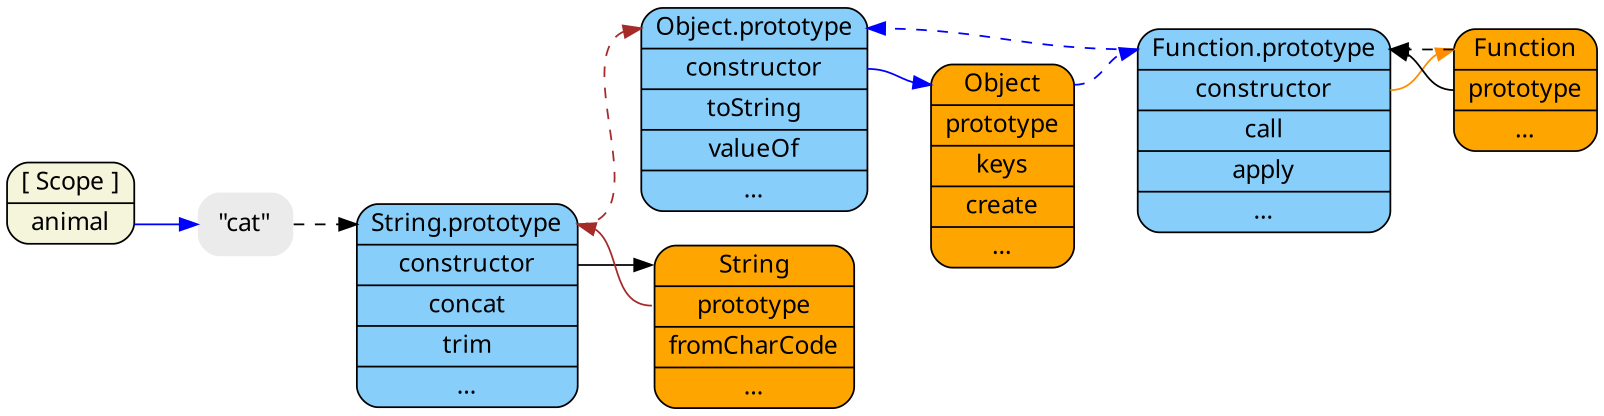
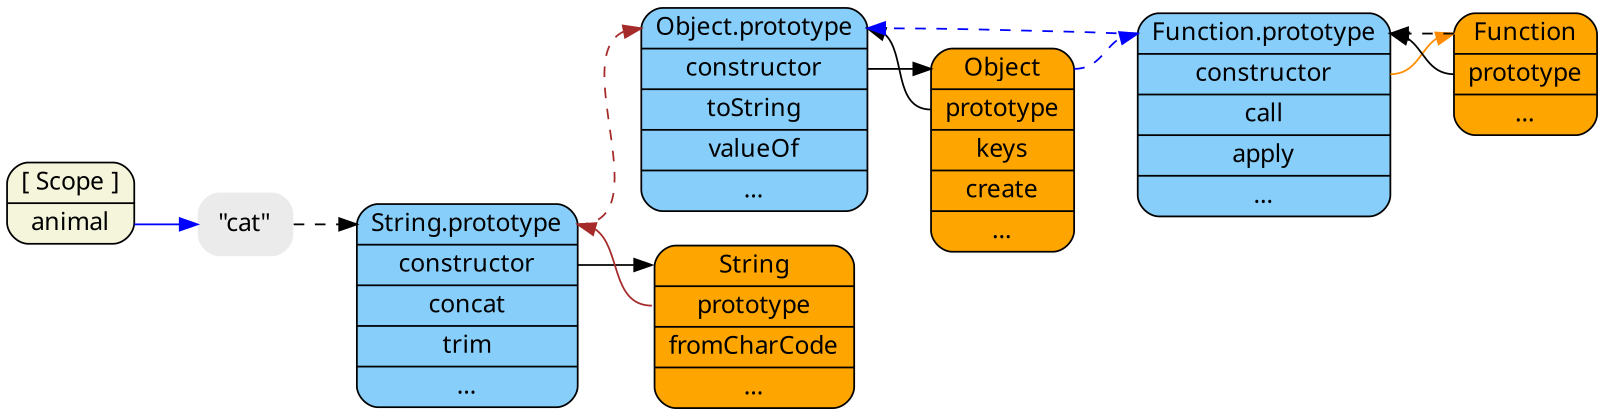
edge "Object.prototype" -> "Object": color blue -> black
edge "Object" -> "Object.prototype": added
